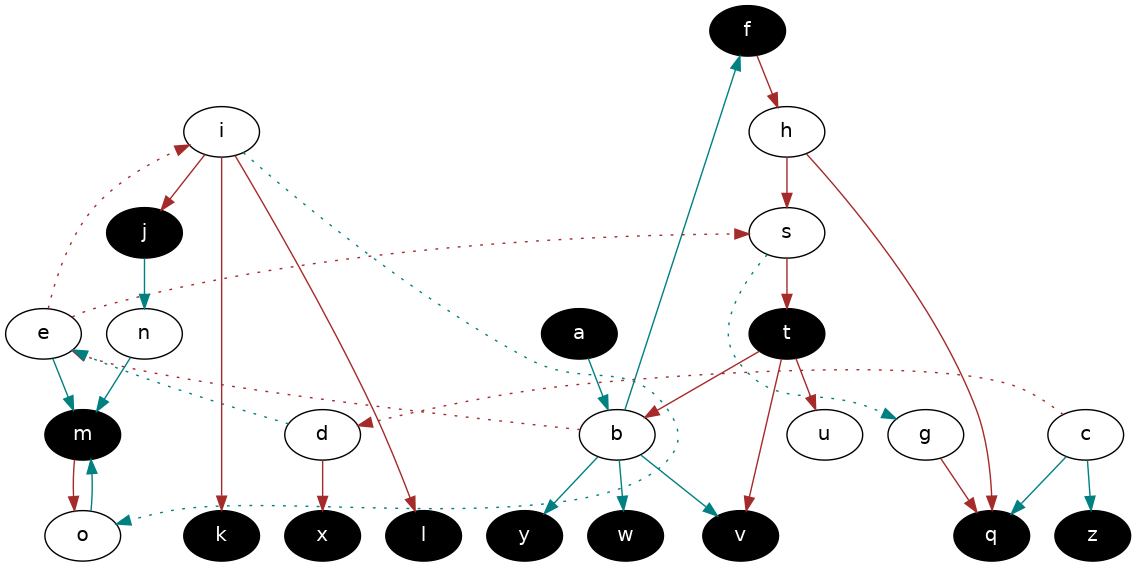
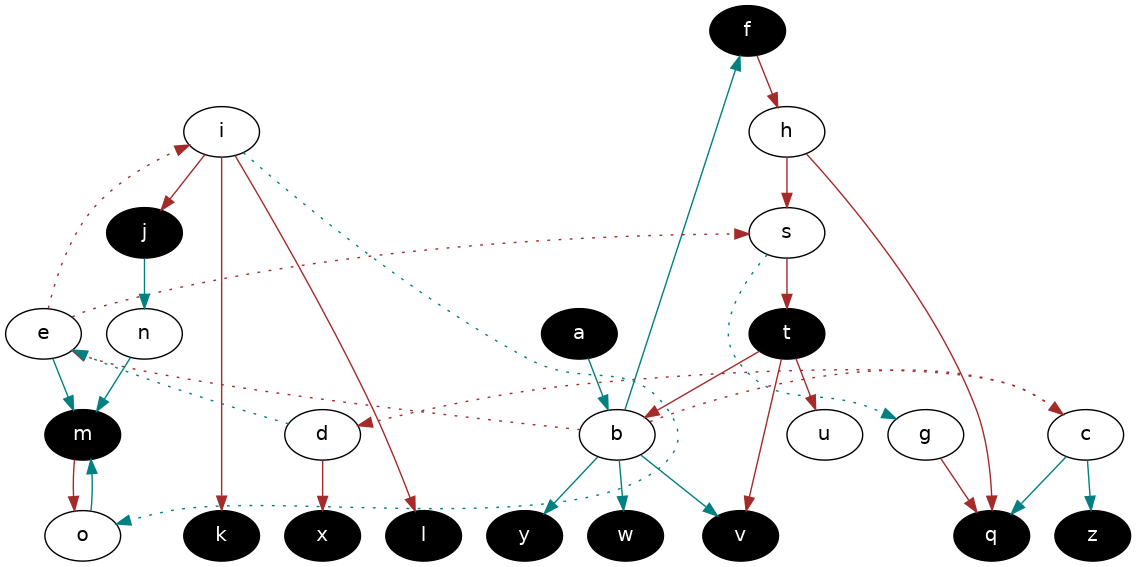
edge "b" -> "c": added
